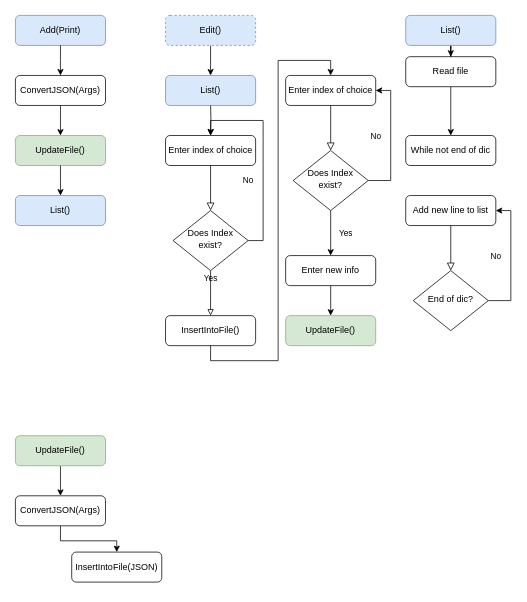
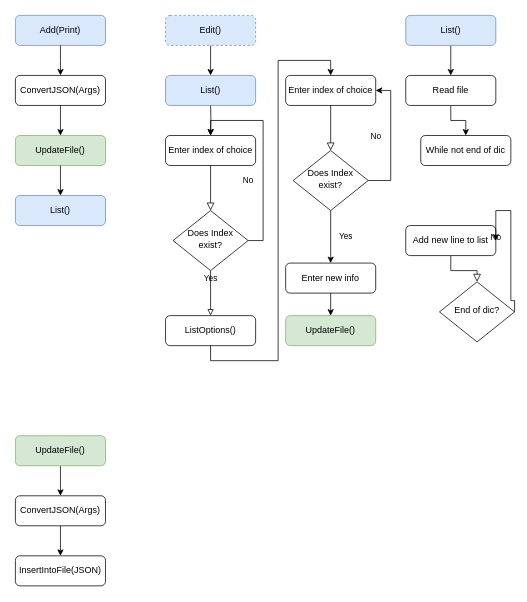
node "Read file": moved (450, 72) -> (450, 90)
node "While not end of dic": moved (450, 150) -> (465, 150)
node "Add new line to list": moved (450, 210) -> (450, 240)
node "Enter new info": moved (330, 270) -> (330, 278)
node "End of dic?": moved (450, 300) -> (477, 312)
node "InsertIntoFile()": label "InsertIntoFile()" -> "ListOptions()"
node "InsertIntoFile(JSON)": moved (117, 567) -> (60, 570)
